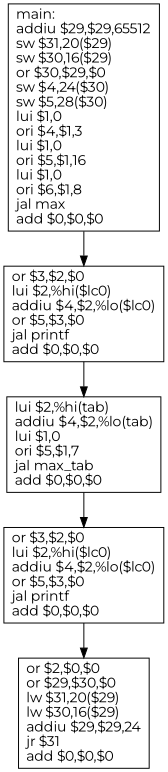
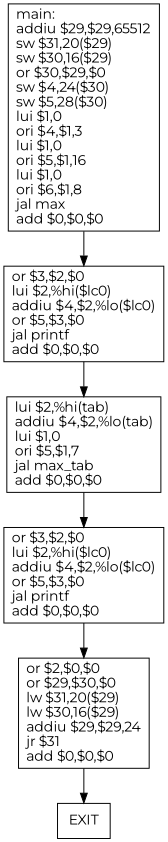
node "EXIT": added
